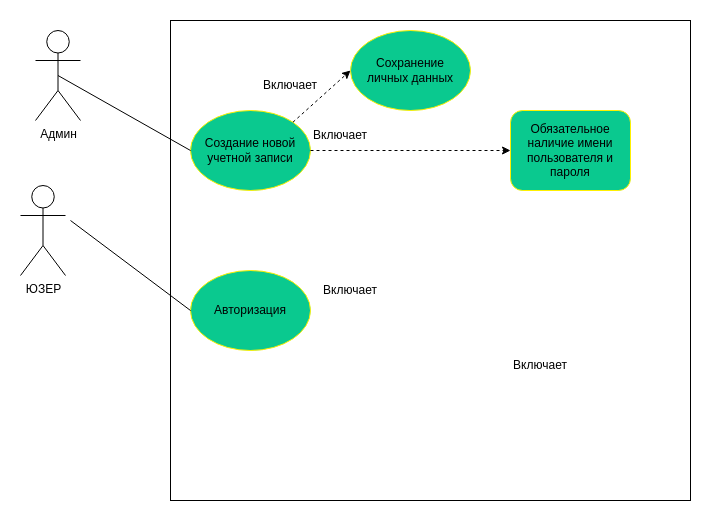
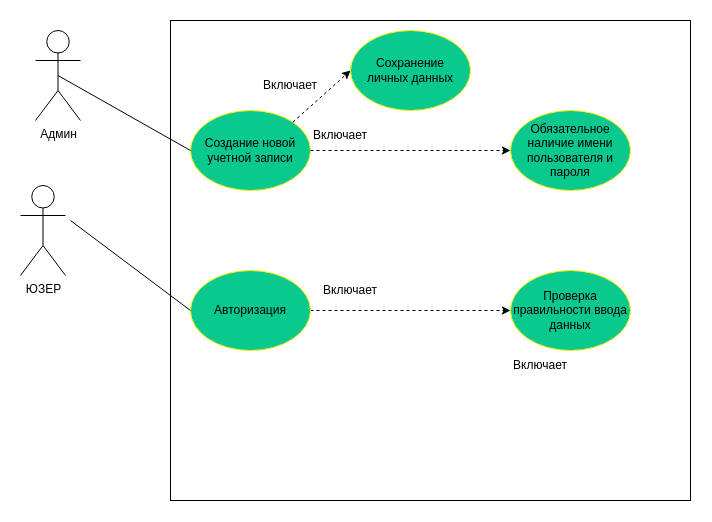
node "Обязательное наличие имени пользователя и пароля": shape rounded rectangle -> ellipse
edge "Авторизация" -> "Проверка правильности ввода данных": added
node "Проверка правильности ввода данных": added
